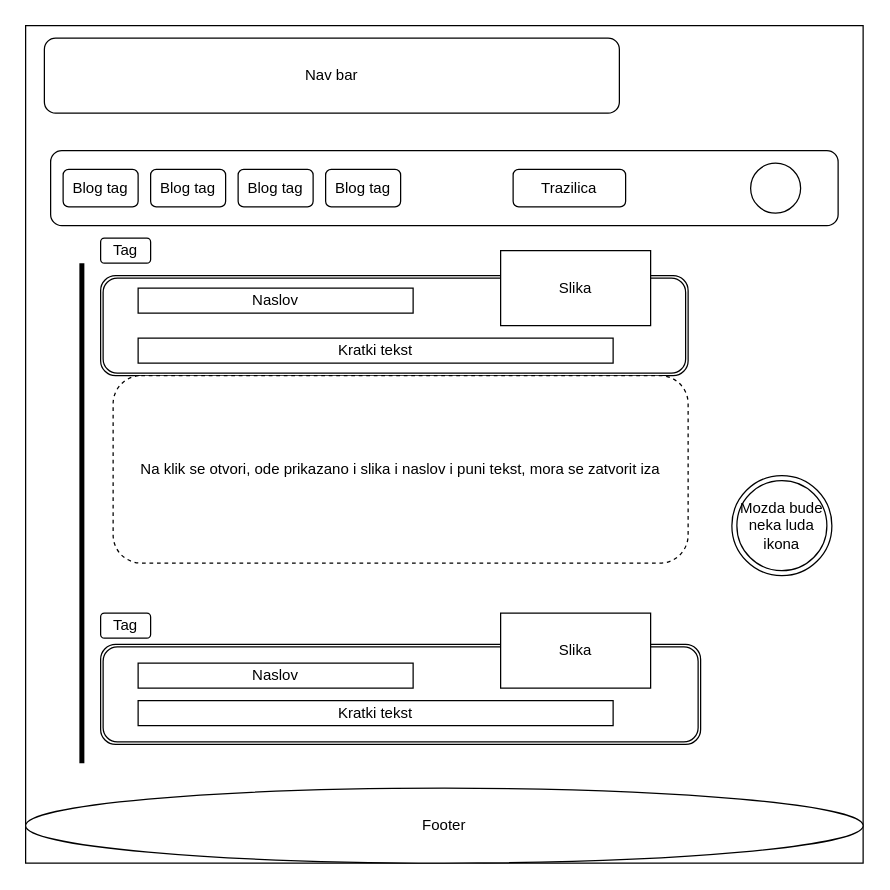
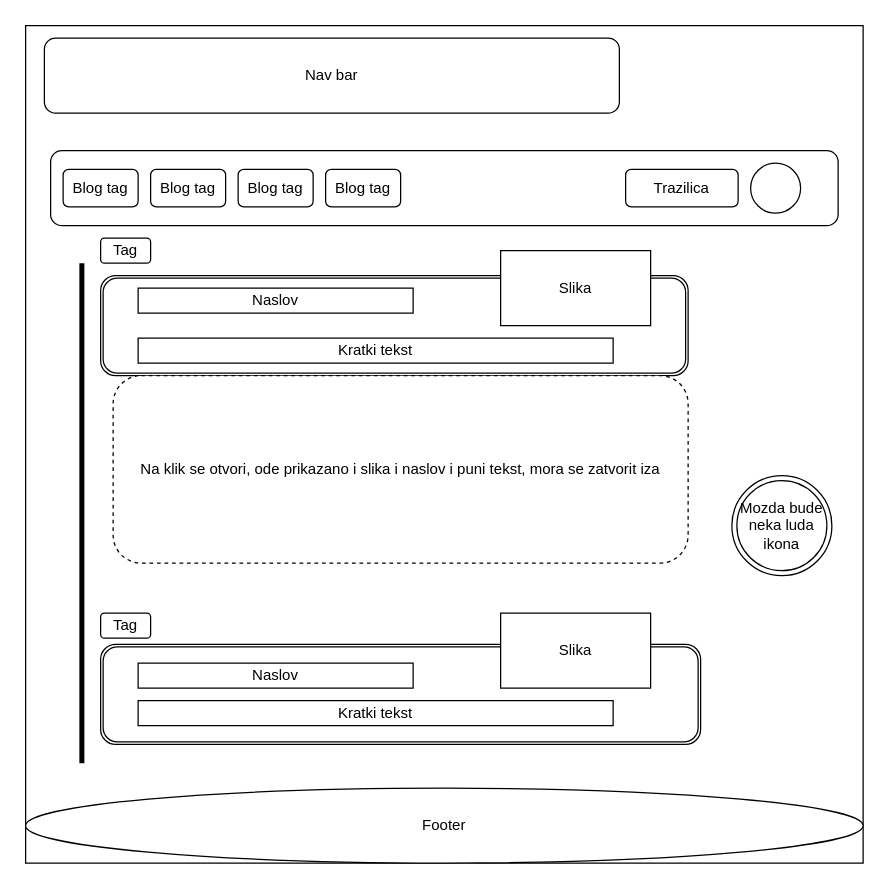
node "Trazilica": moved (569, 188) -> (682, 188)
